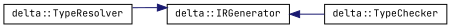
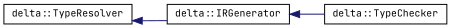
edge "delta::TypeResolver" -> "delta::IRGenerator": reversed
